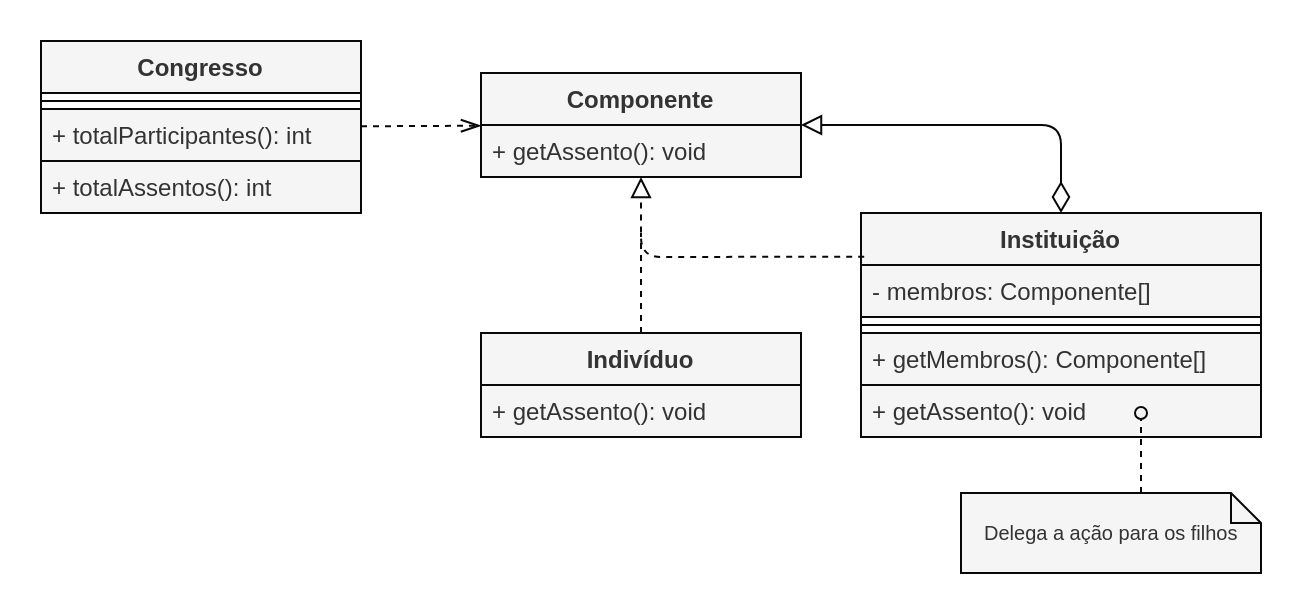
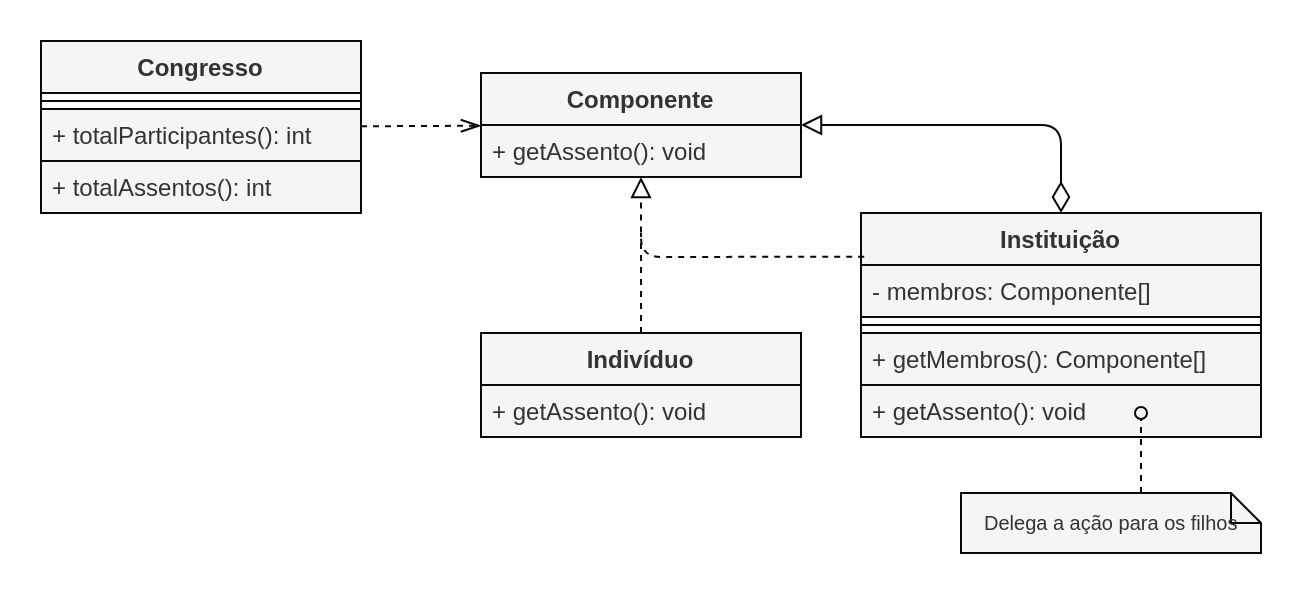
node "Delega a ação para os filhos": size 300x80 -> 300x60
